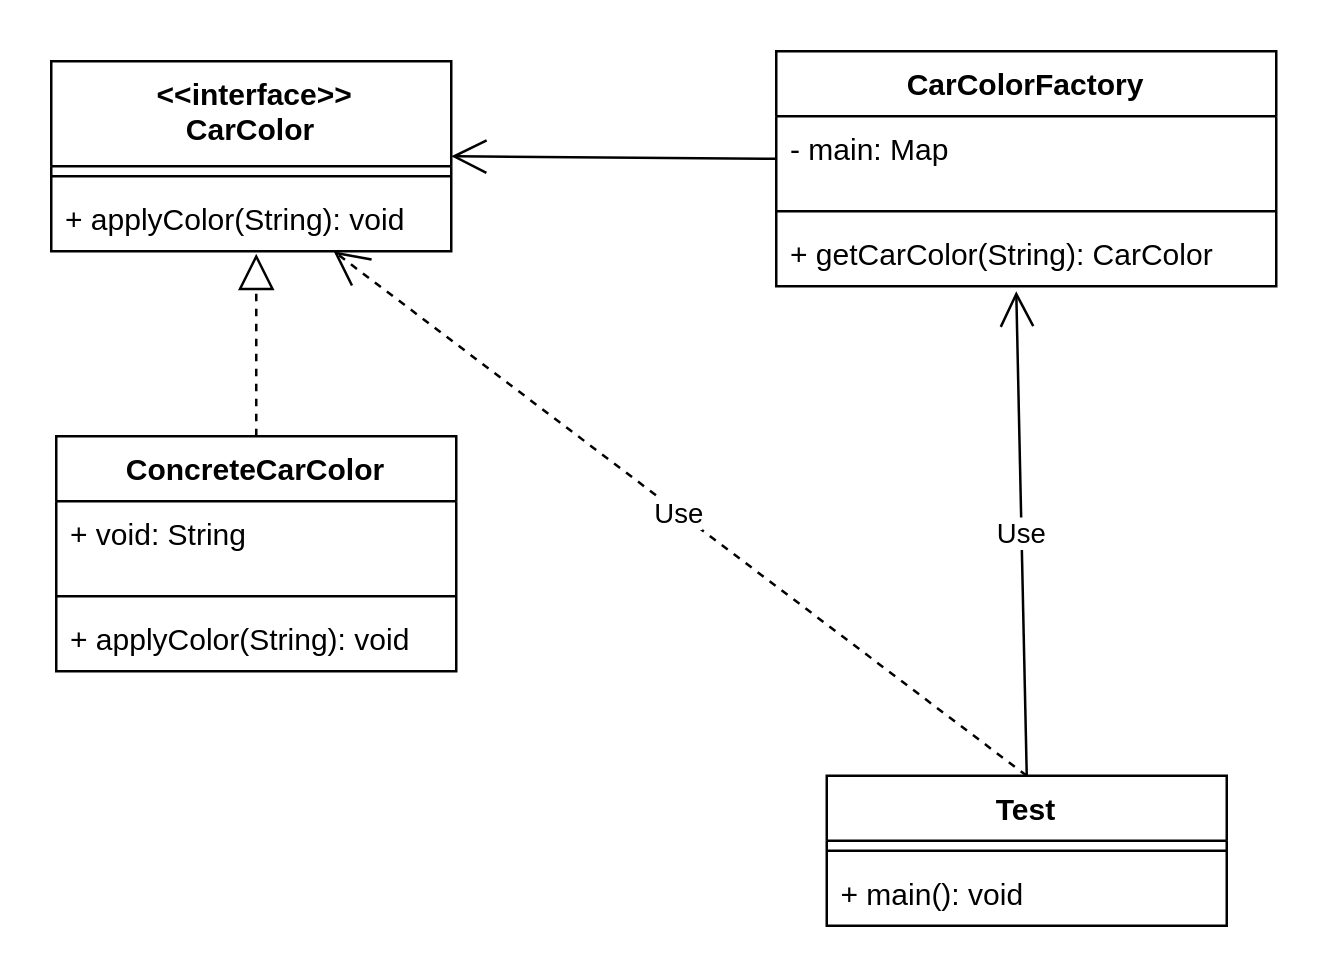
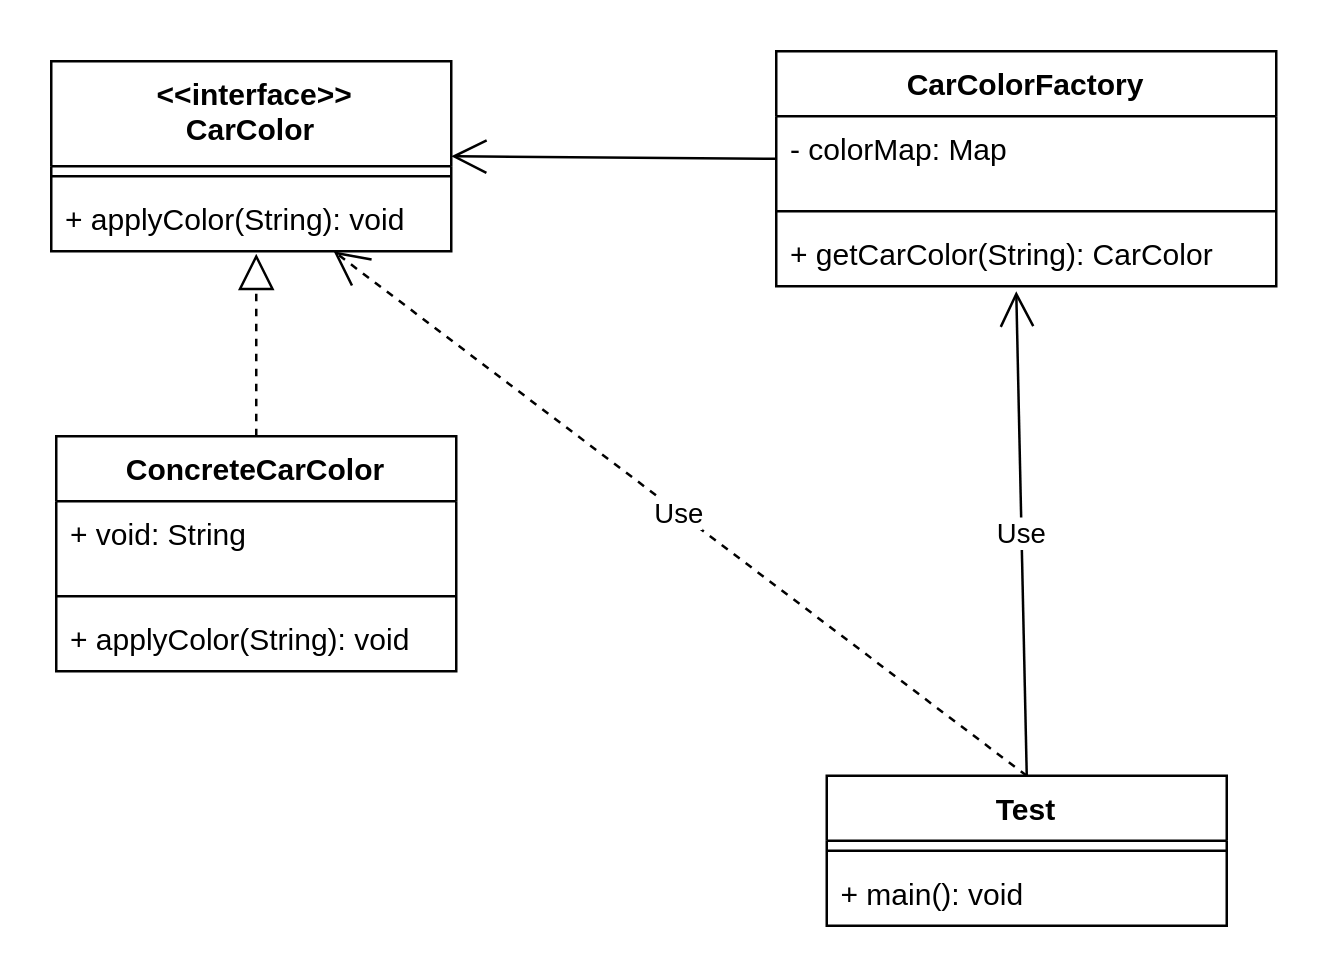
node "- main: Map": label "- main: Map" -> "- colorMap: Map"
